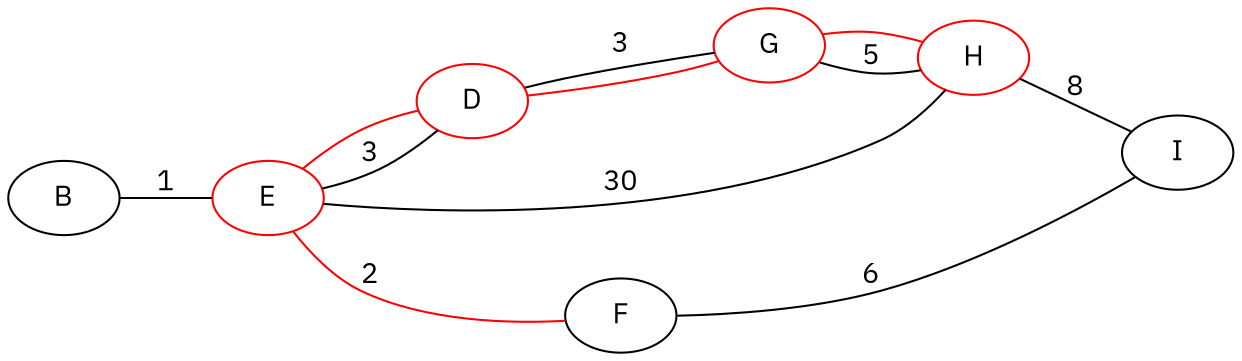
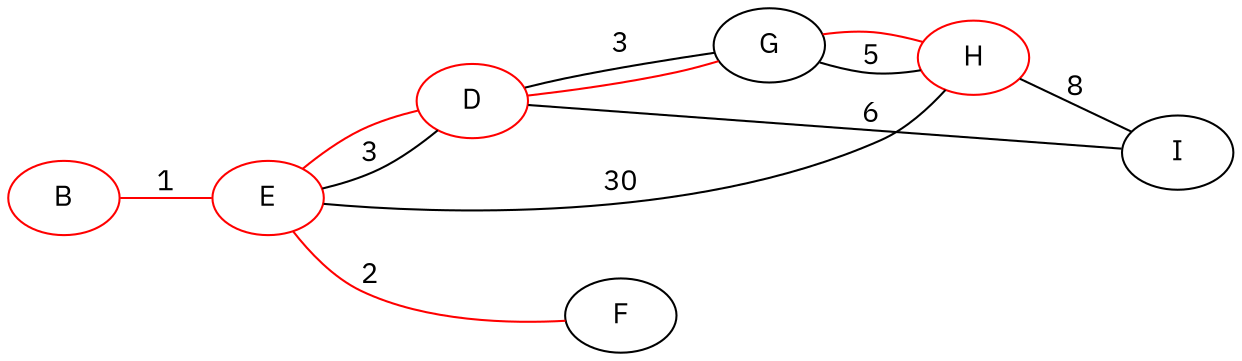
node "G": color red -> black
node "B": color black -> red
edge "B" -- "E": color black -> red
edge "I" -- "F": now "I" -- "D"
